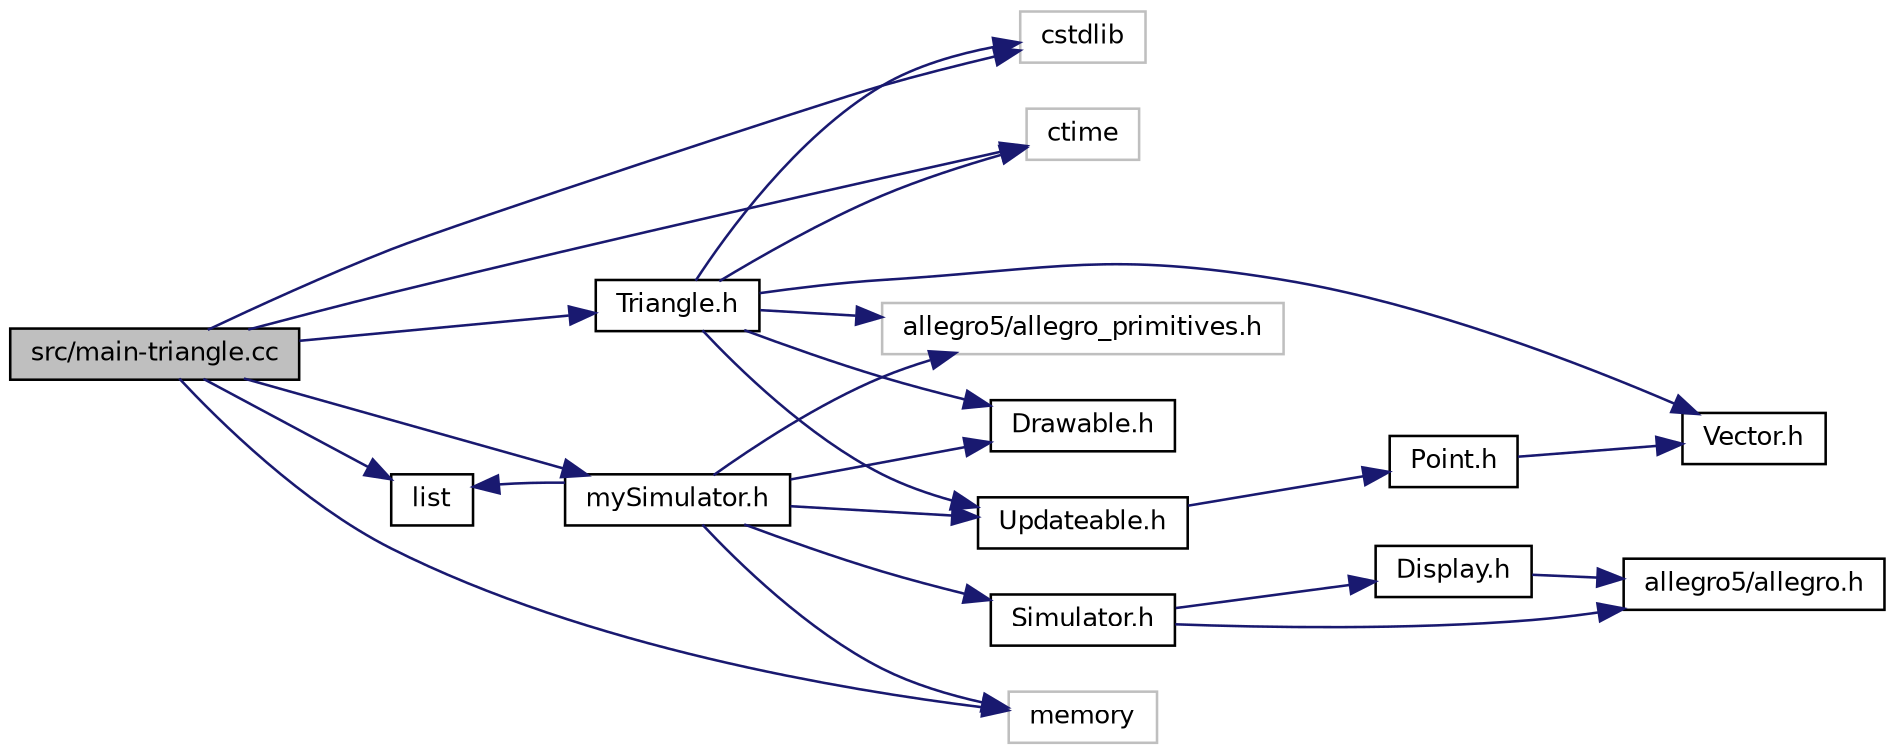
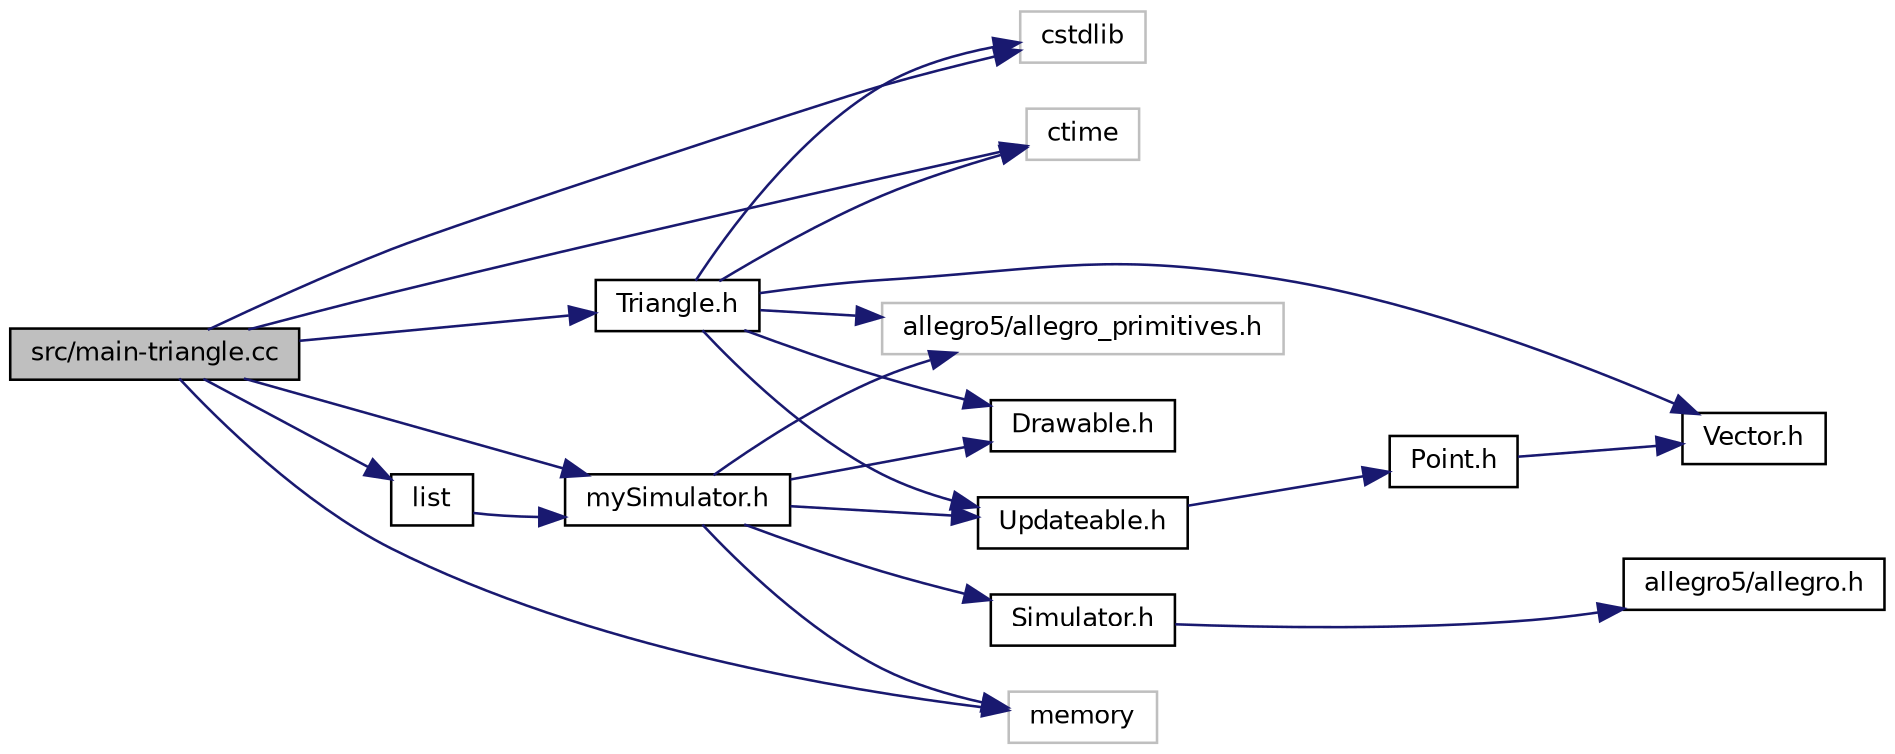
edge "mySimulator.h" -> "list": reversed
node "Display.h": removed
